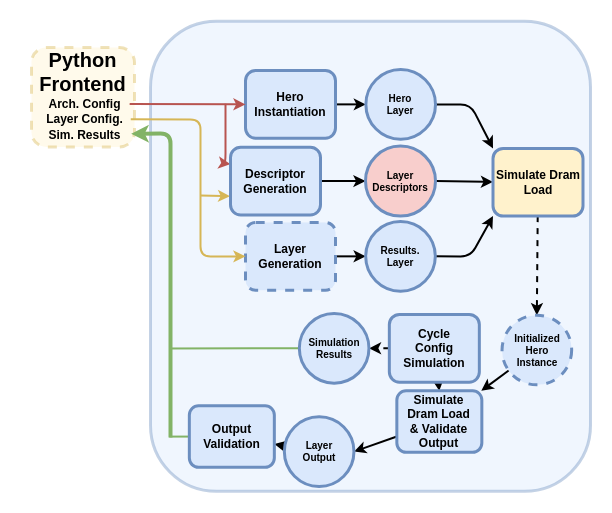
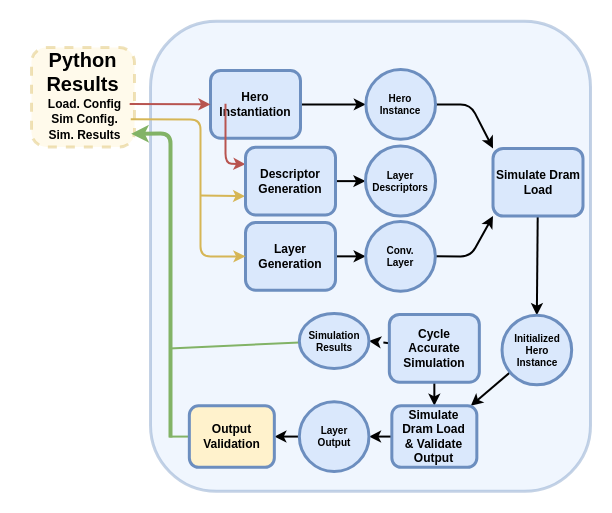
node "Python Frontend": label "Python Frontend" -> "Python Results"
node "Hero Instantiation": moved (291, 104) -> (256, 104)
node "Arch. Config": label "Arch. Config" -> "Load. Config"
node "Hero Layer": label "Hero Layer" -> "Hero Instance"
node "Layer Config.": label "Layer Config." -> "Sim Config."
node "Descriptor Generation": moved (276, 181) -> (291, 181)
node "LayerDescriptors": fillcolor #f8cecc -> #dae8fc
edge "LayerDescriptors" -> "Simulate Dram Load": removed
node "Simulate Dram Load": fillcolor #fff2cc -> #dae8fc
node "Layer Generation": style dashed -> solid
node "Results.Layer": label "Results.Layer" -> "Conv.Layer"
edge "Simulate Dram Load" -> "InitializedHeroInstance": style dashed -> solid
node "Simulation Results": size 70x70 -> 70x55
node "Cycle Config Simulation": label "Cycle Config Simulation" -> "Cycle Accurate Simulation"
node "InitializedHeroInstance": style dashed -> solid
node "Simulate Dram Load & Validate Output": moved (439, 422) -> (434, 437)
node "Output Validation": fillcolor #dae8fc -> #fff2cc
node "Layer Output": moved (319, 452) -> (334, 437)
